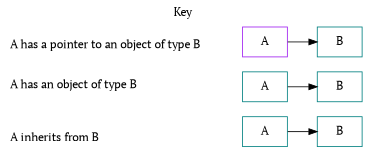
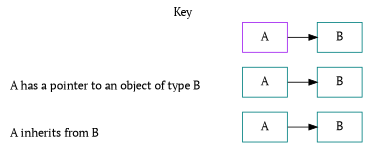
node "A has an object of type B": removed
